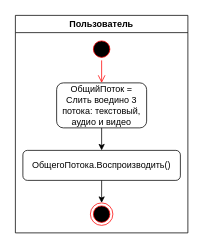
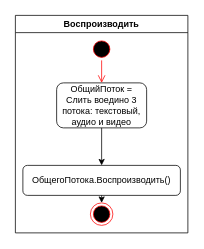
node "Пользователь": label "Пользователь" -> "Воспроизводить"
node "ОбщегоПотока.Воспроизводить()": moved (102, 165) -> (102, 180)
